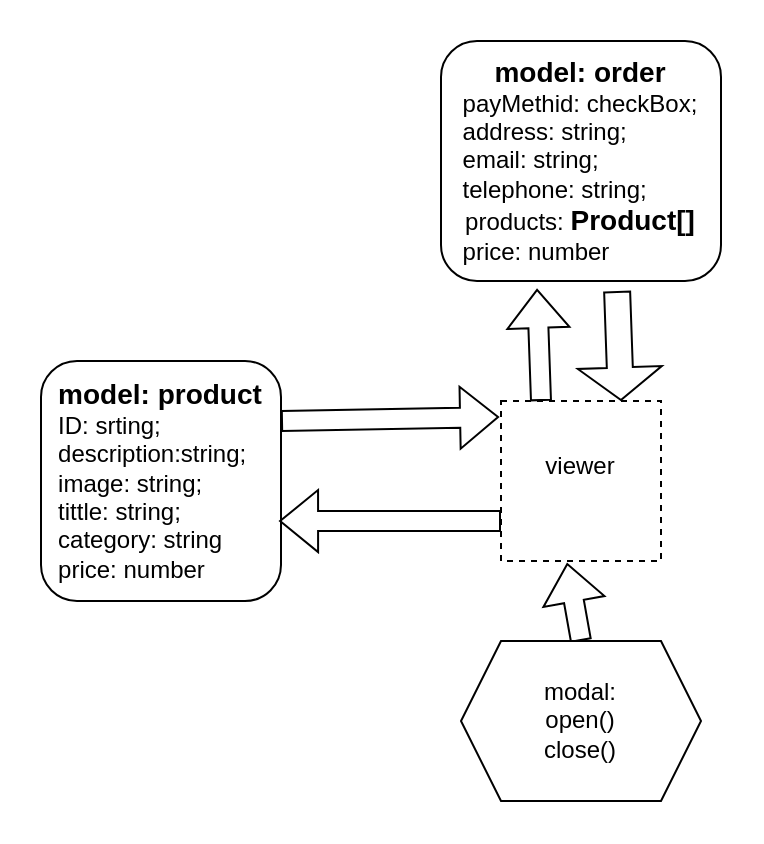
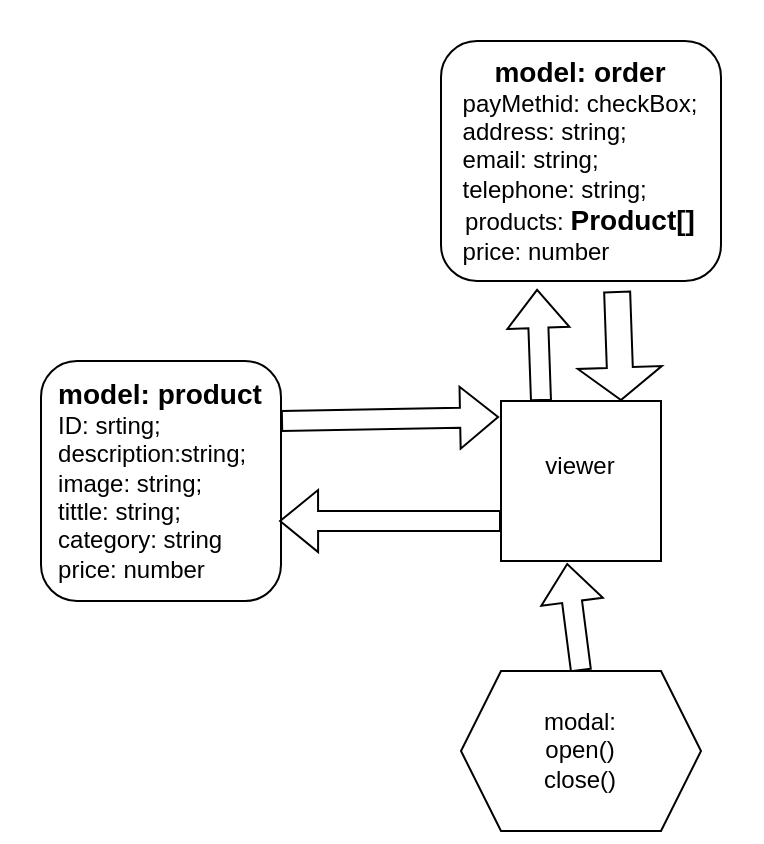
node "viewer": style dashed -> solid
node "modal: open() close()": moved (581, 721) -> (581, 751)
